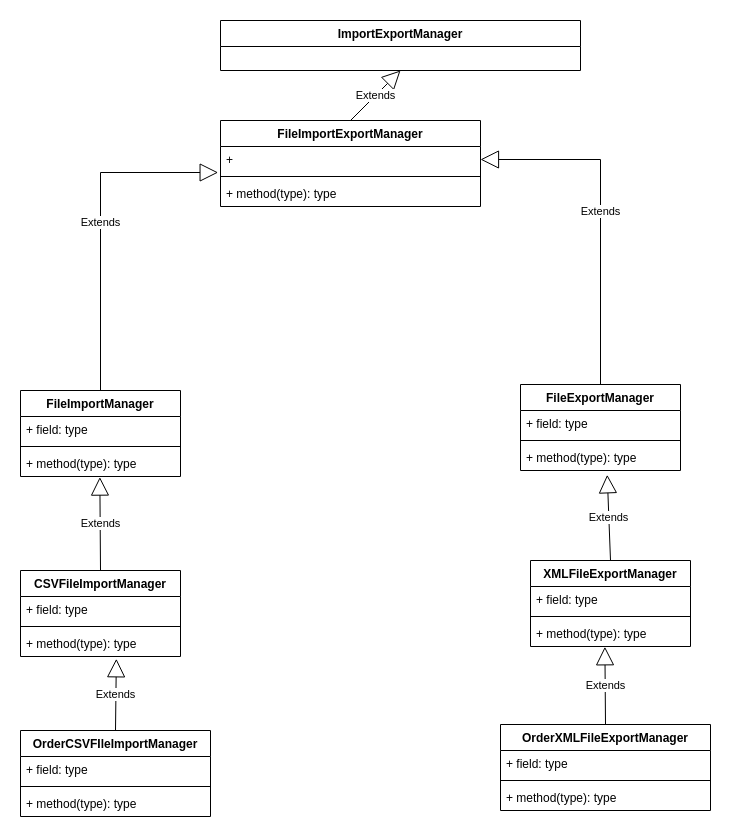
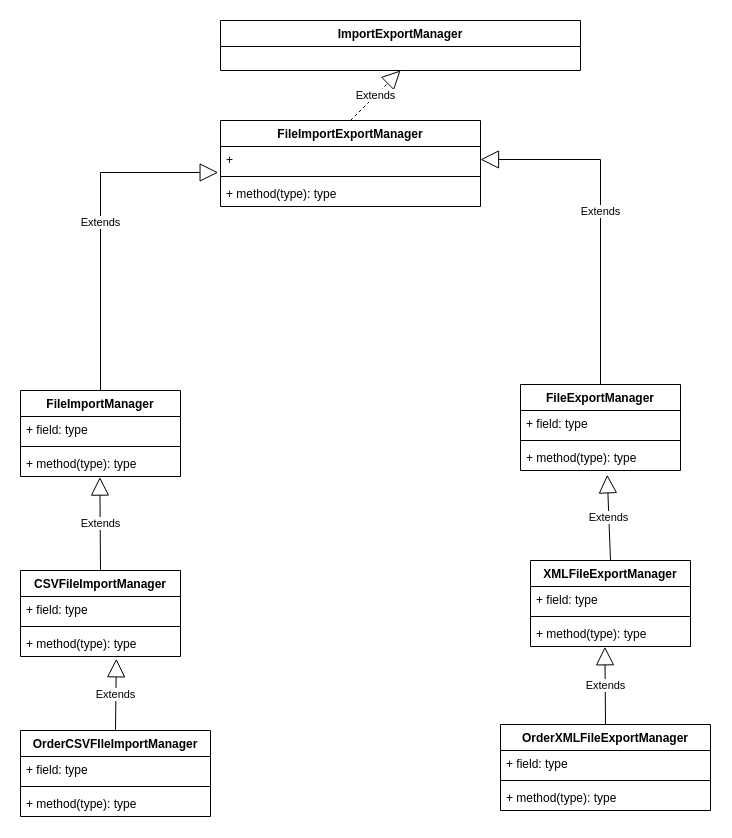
edge "FileImportExportManager" -> "ImportExportManager": style solid -> dashed
